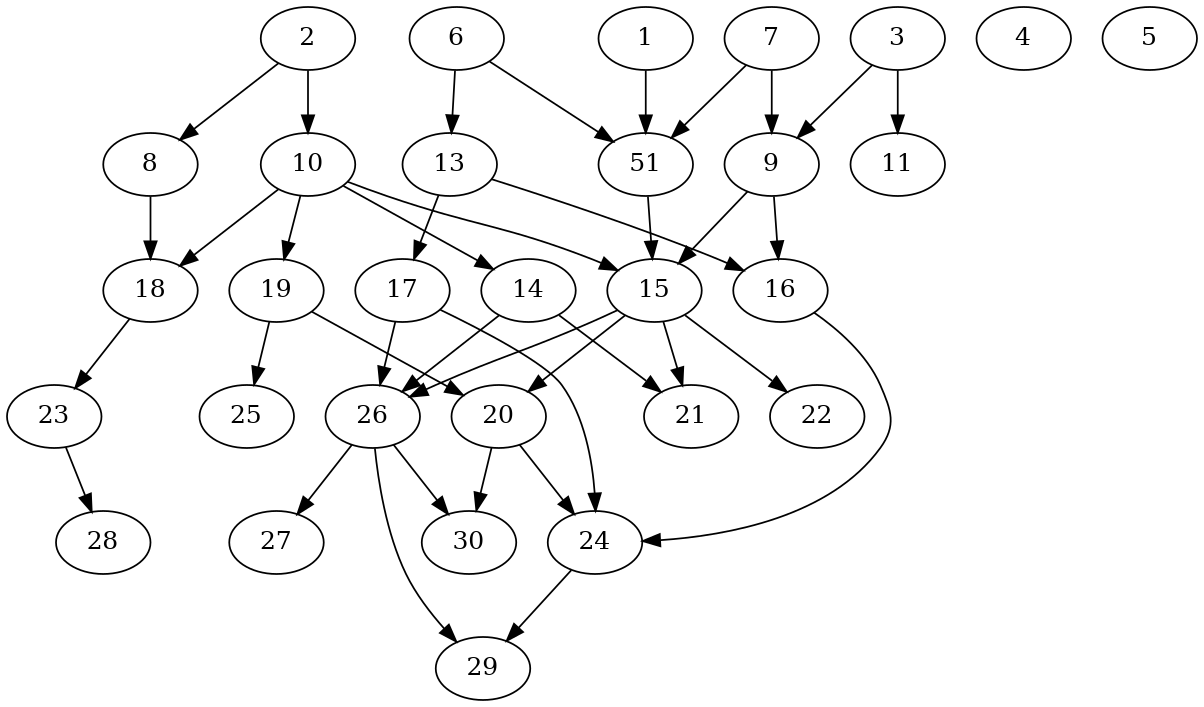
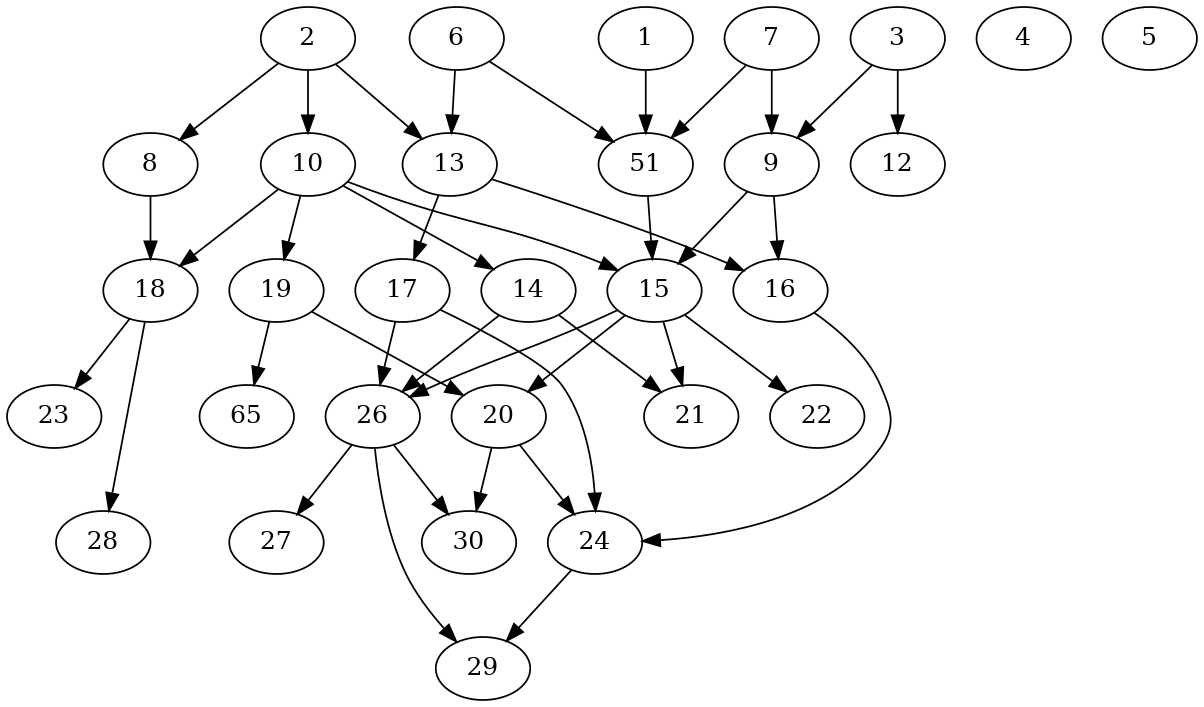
edge "2" -> "13": added
node "11": label "11" -> "12"
node "25": label "25" -> "65"
edge "23" -> "28": now "18" -> "28"
